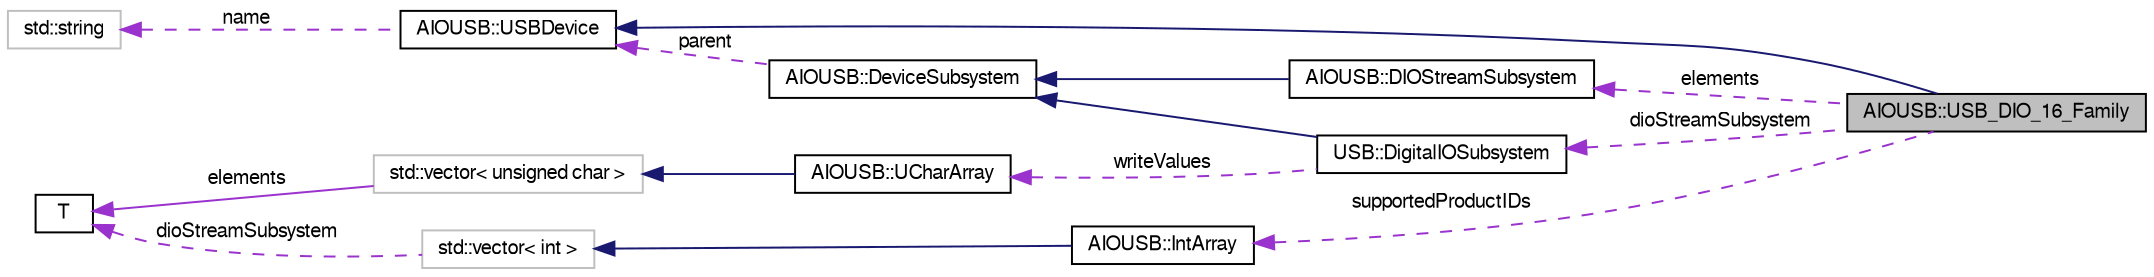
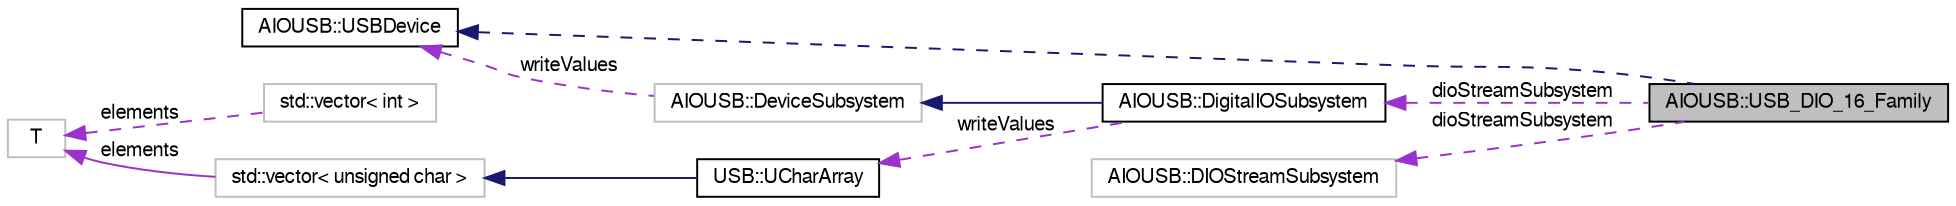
node "std::string": removed
edge "AIOUSB::USB_DIO_16_Family" -> "AIOUSB::USBDevice": style solid -> dashed
edge "AIOUSB::DeviceSubsystem" -> "AIOUSB::USBDevice": label "parent" -> "writeValues"
node "AIOUSB::DeviceSubsystem": color black -> grey75
edge "AIOUSB::DIOStreamSubsystem" -> "AIOUSB::DeviceSubsystem": removed
node "AIOUSB::DIOStreamSubsystem": color black -> grey75
edge "AIOUSB::USB_DIO_16_Family" -> "AIOUSB::DIOStreamSubsystem": label "elements" -> "dioStreamSubsystem"
node "USB::DigitalIOSubsystem": label "USB::DigitalIOSubsystem" -> "AIOUSB::DigitalIOSubsystem"
node "AIOUSB::UCharArray": label "AIOUSB::UCharArray" -> "USB::UCharArray"
node "T": color black -> grey75
edge "std::vector< int >" -> "T": label "dioStreamSubsystem" -> "elements"
node "AIOUSB::IntArray": removed
